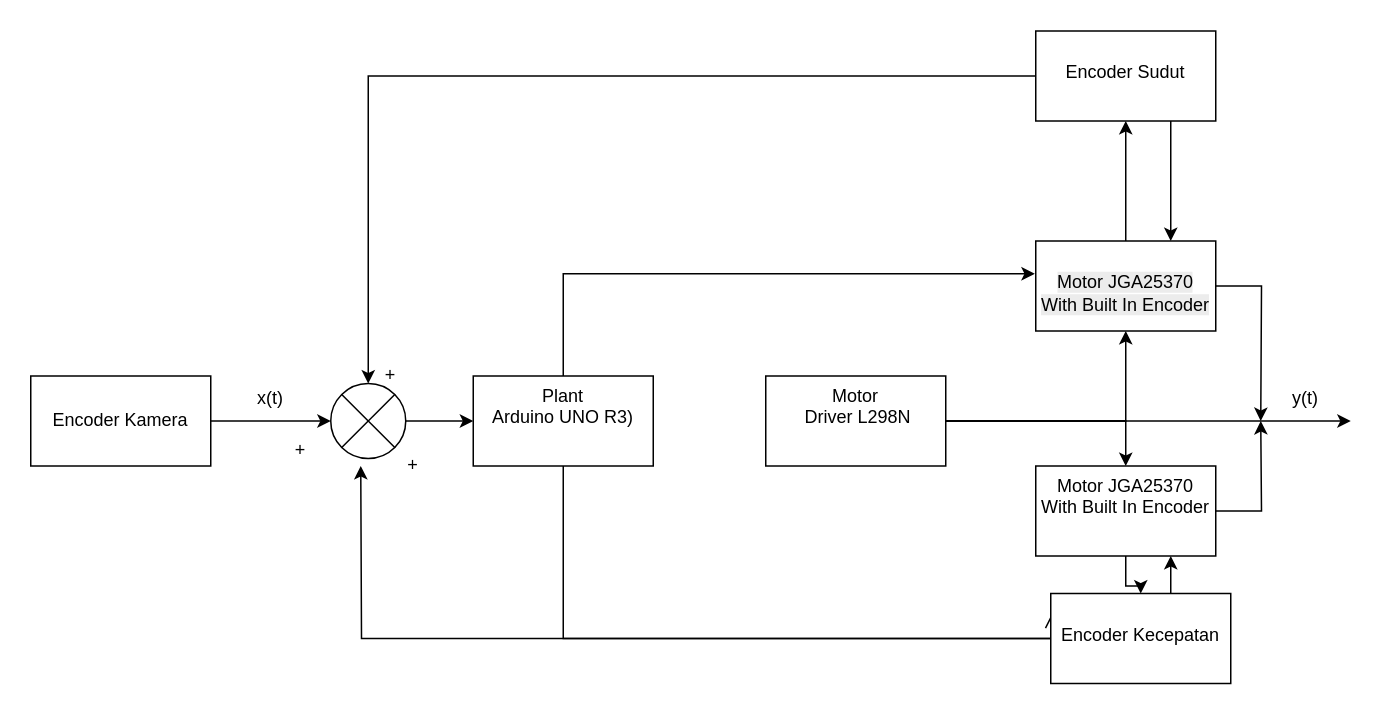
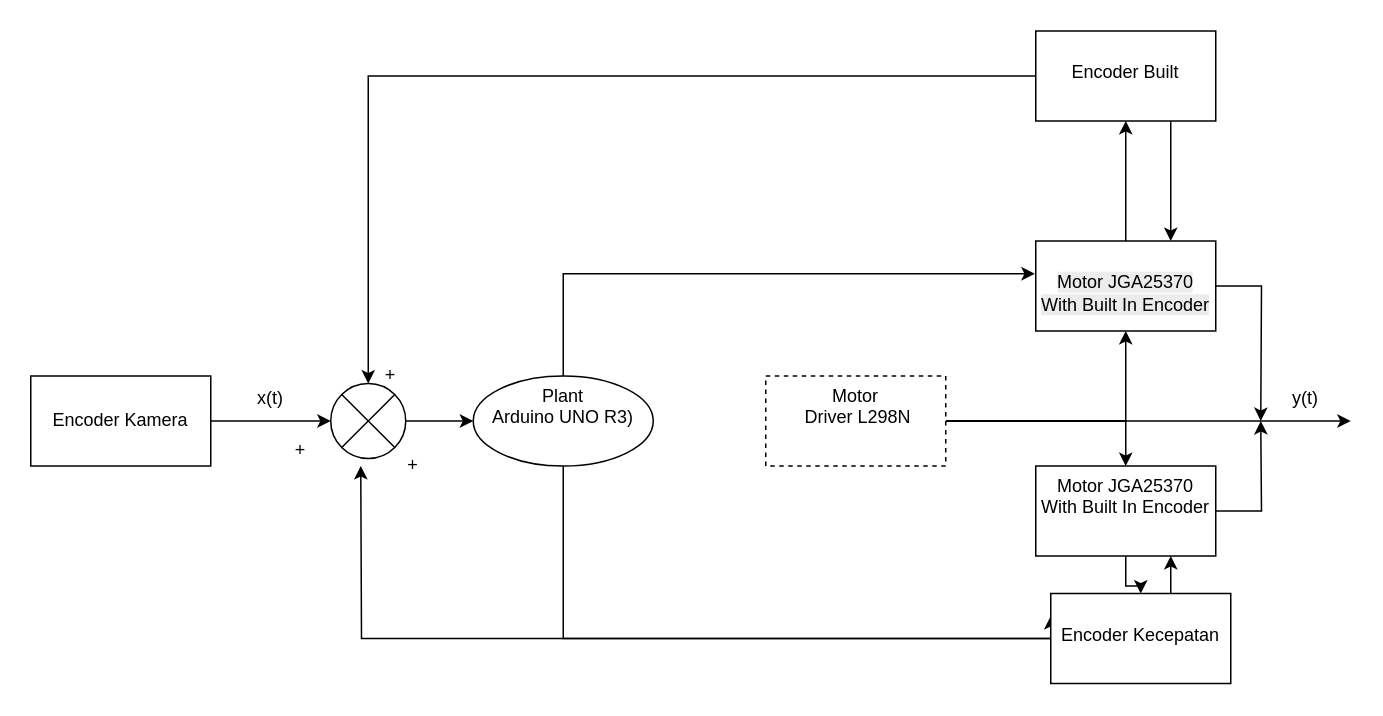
node "Encoder Sudut": label "Encoder Sudut" -> "Encoder Built"
node "Plant Arduino UNO R3)": shape rectangle -> ellipse
node "Motor Driver L298N": style solid -> dashed
edge "Plant Arduino UNO R3)" -> "Encoder Kecepatan": arrowhead open -> classic
